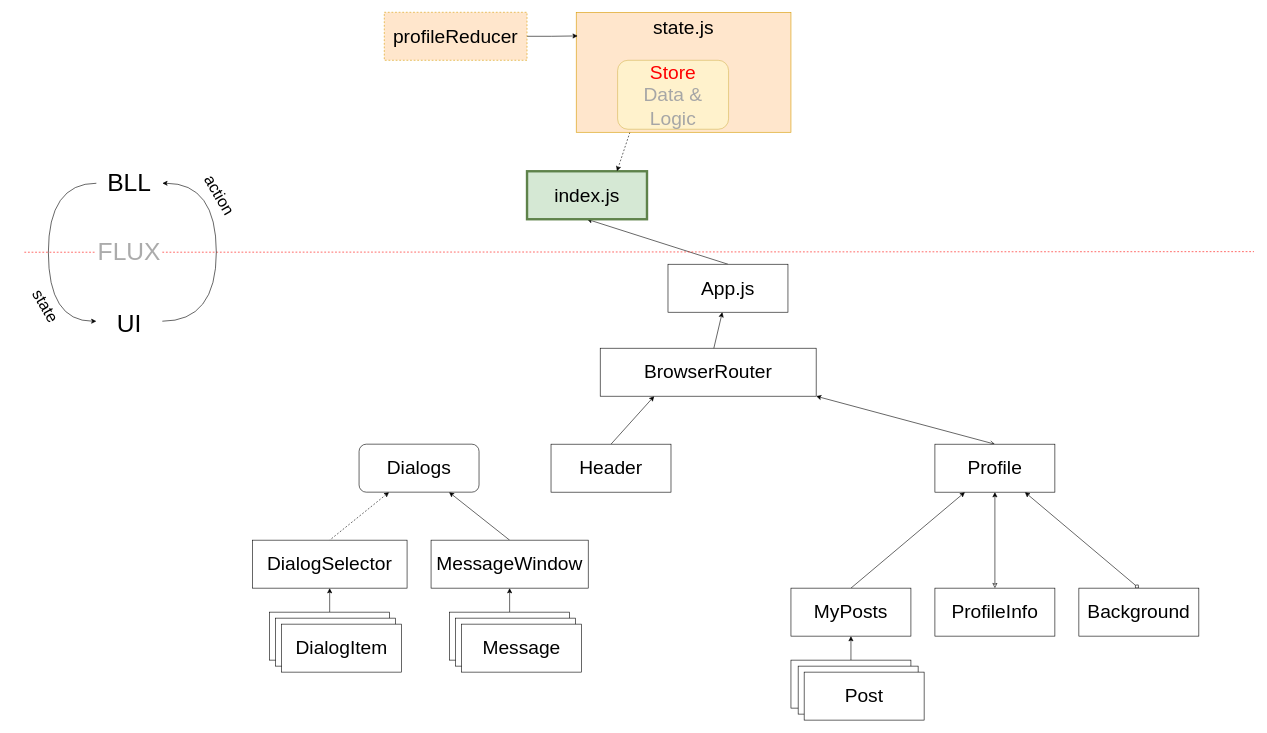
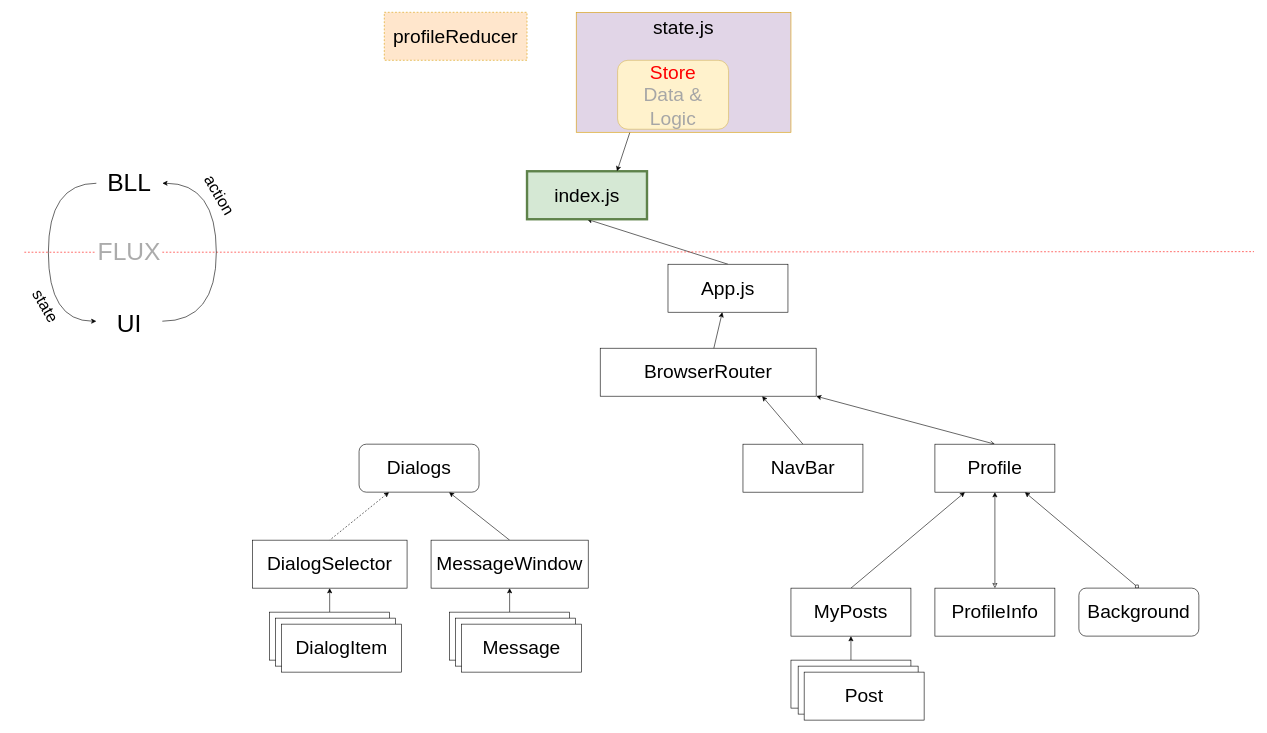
node "state.js": fillcolor #ffe6cc -> #e1d5e7
edge "profileReducer" -> "state.js": removed
edge "state.js" -> "index.js": style dashed -> solid
edge "NavBar" -> "BrowserRouter": added
edge "Header" -> "BrowserRouter": removed
node "Header": removed
node "NavBar": added
node "Background": shape rectangle -> rounded rectangle
